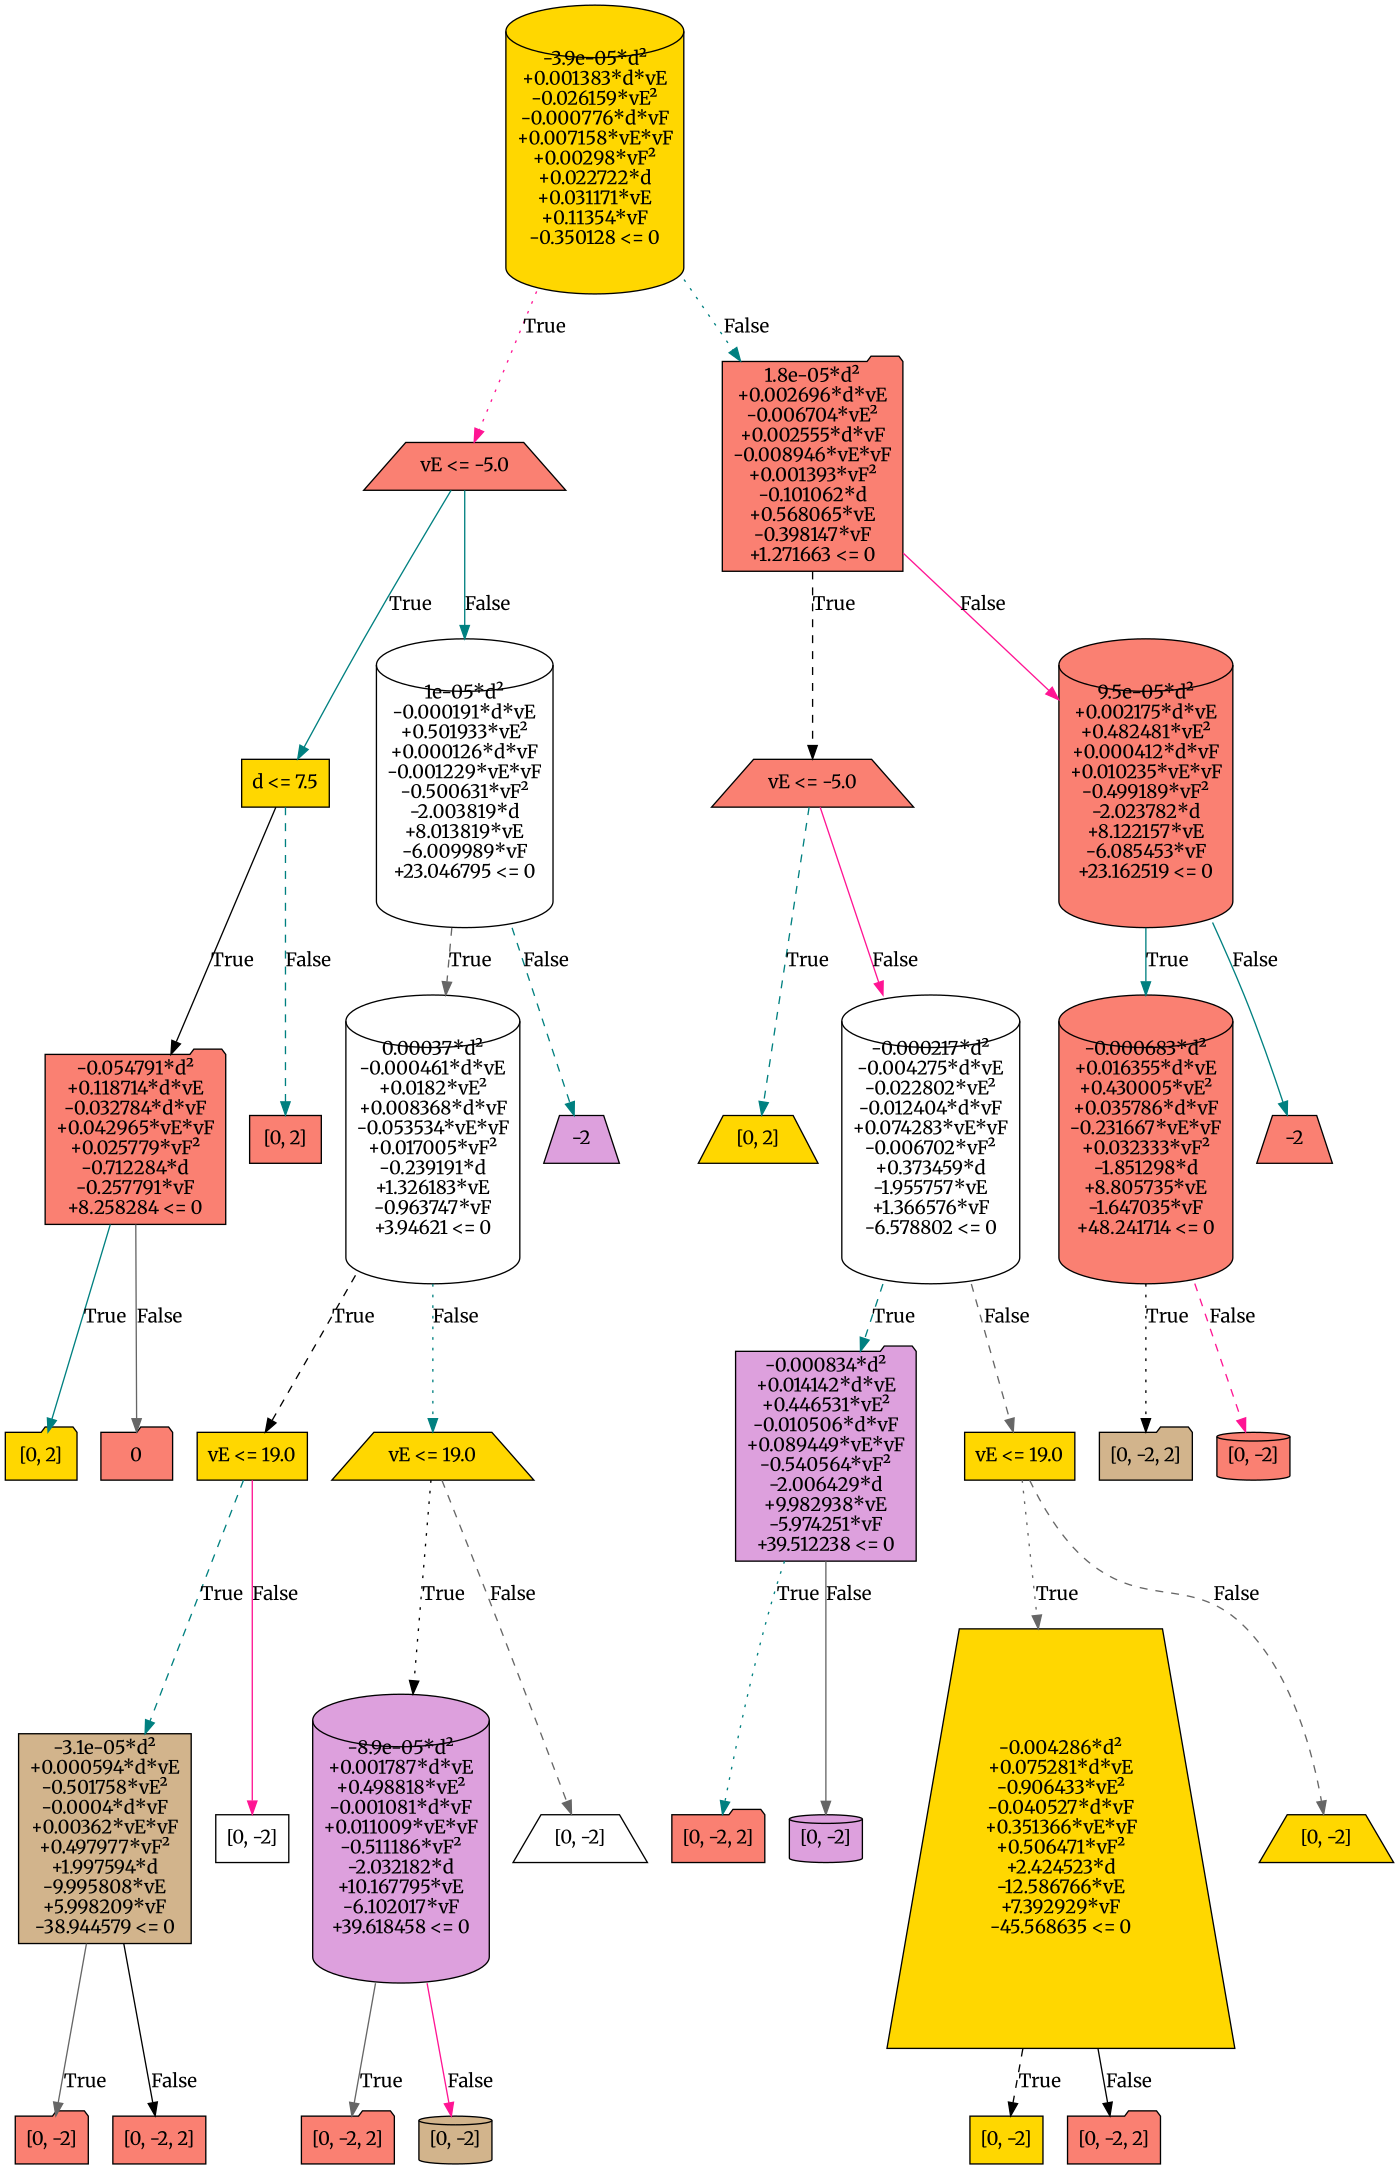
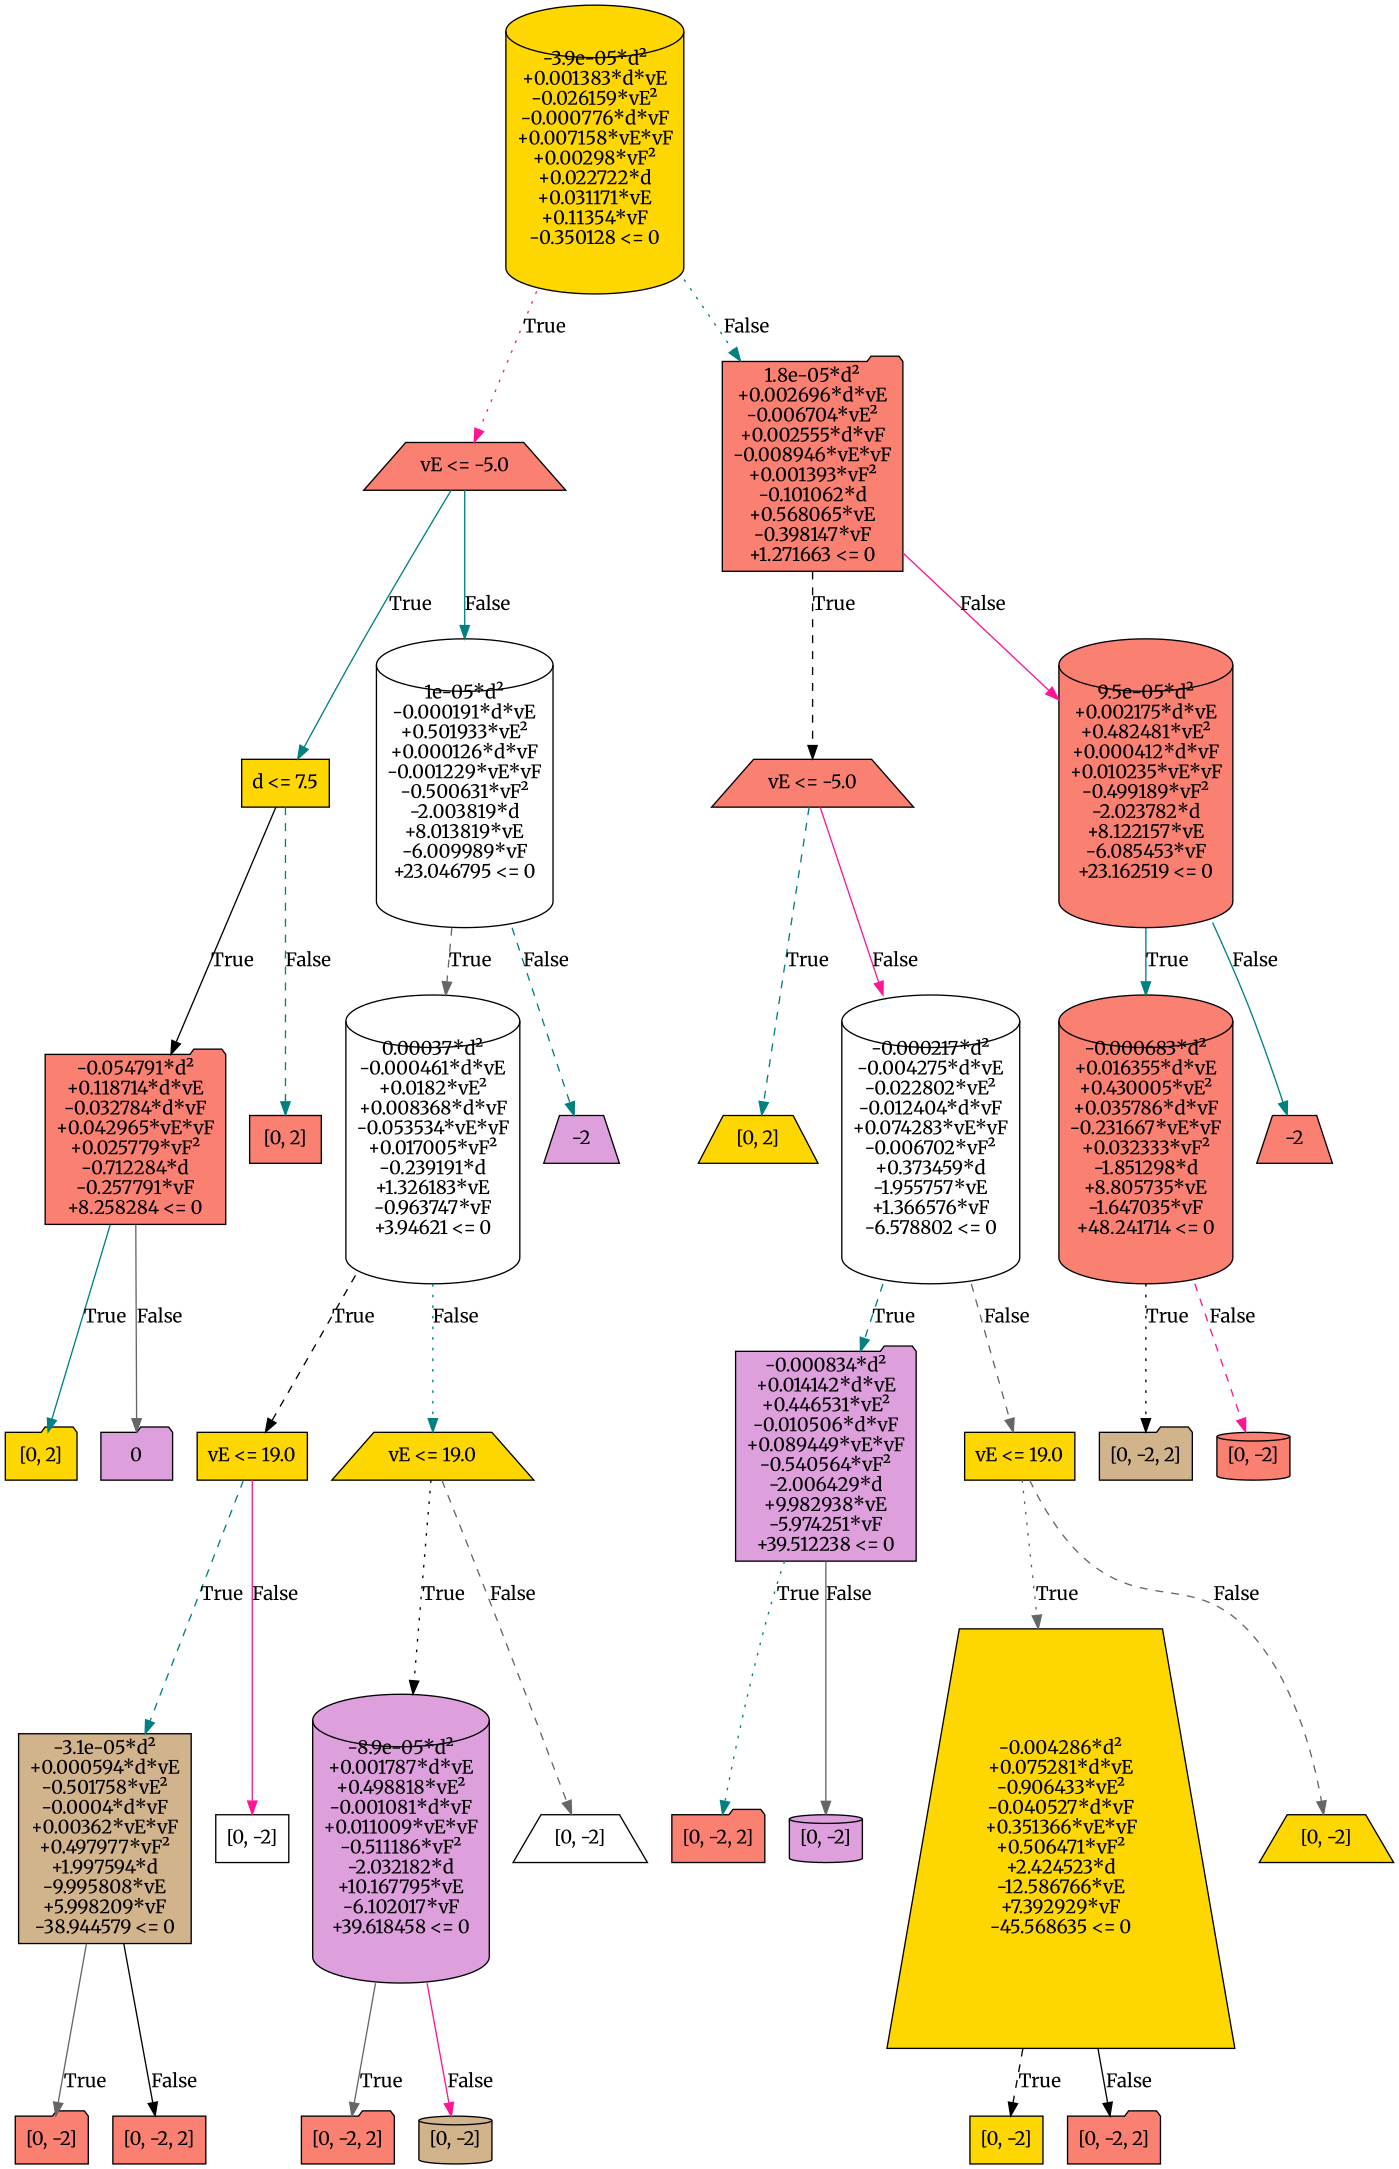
node "0": fillcolor salmon -> plum
